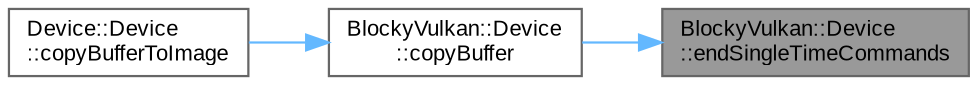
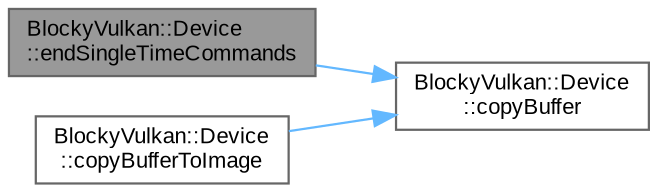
node "Device::Device ::copyBufferToImage": label "Device::Device ::copyBufferToImage" -> "BlockyVulkan::Device ::copyBufferToImage"
edge "BlockyVulkan::Device ::copyBuffer" -> "BlockyVulkan::Device ::endSingleTimeCommands": reversed
